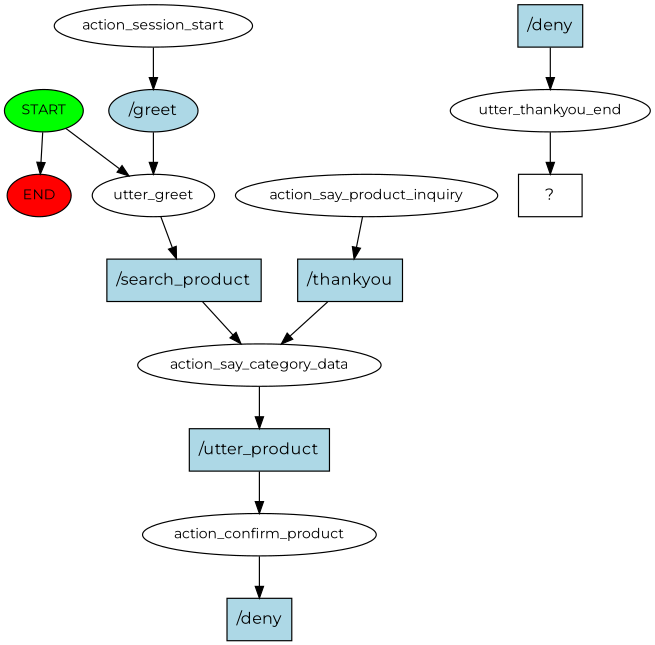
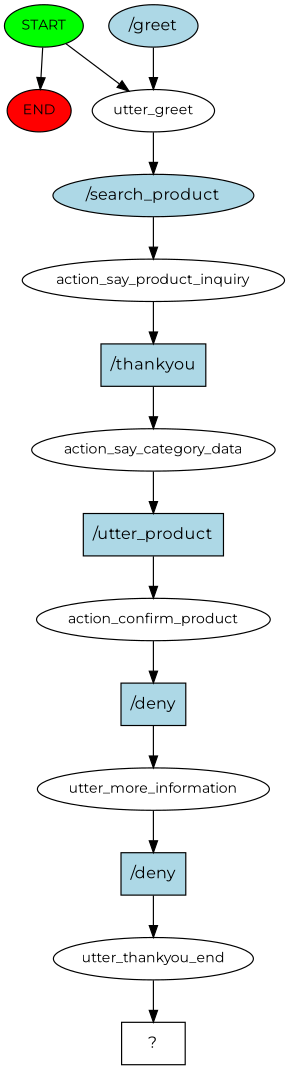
node "action_session_start": removed
node "/search_product": shape box -> ellipse
edge "/search_product" -> "action_say_category_data": now "/search_product" -> "action_say_product_inquiry"
node "utter_more_information": added
